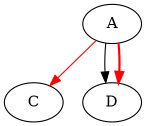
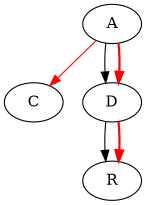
node "R": added
